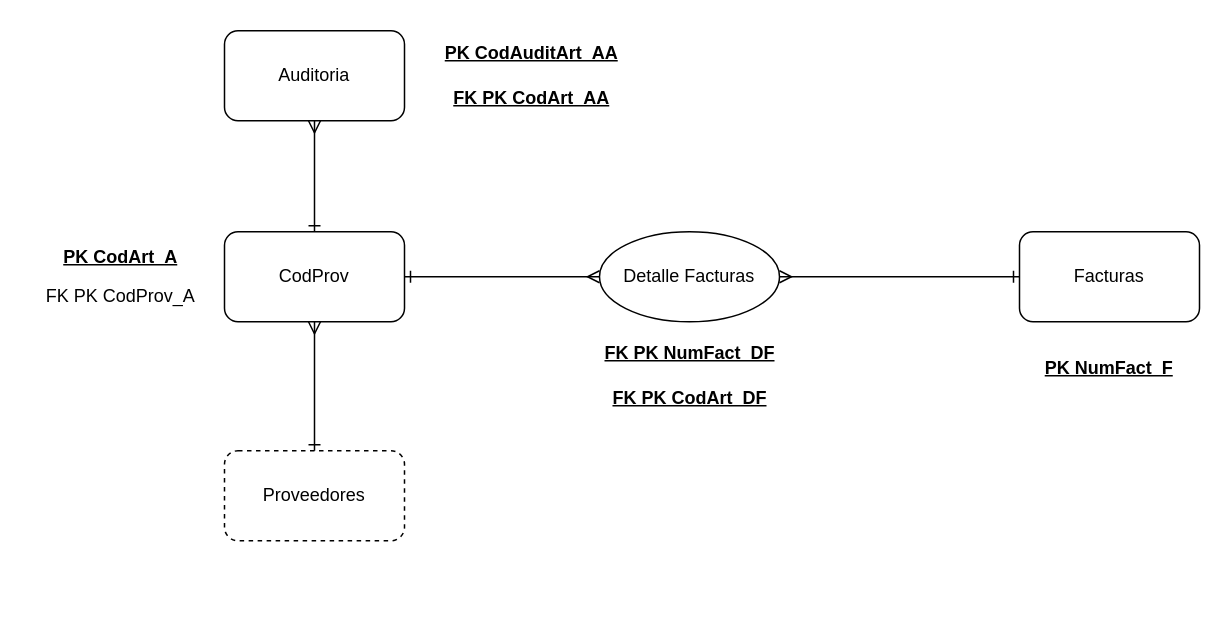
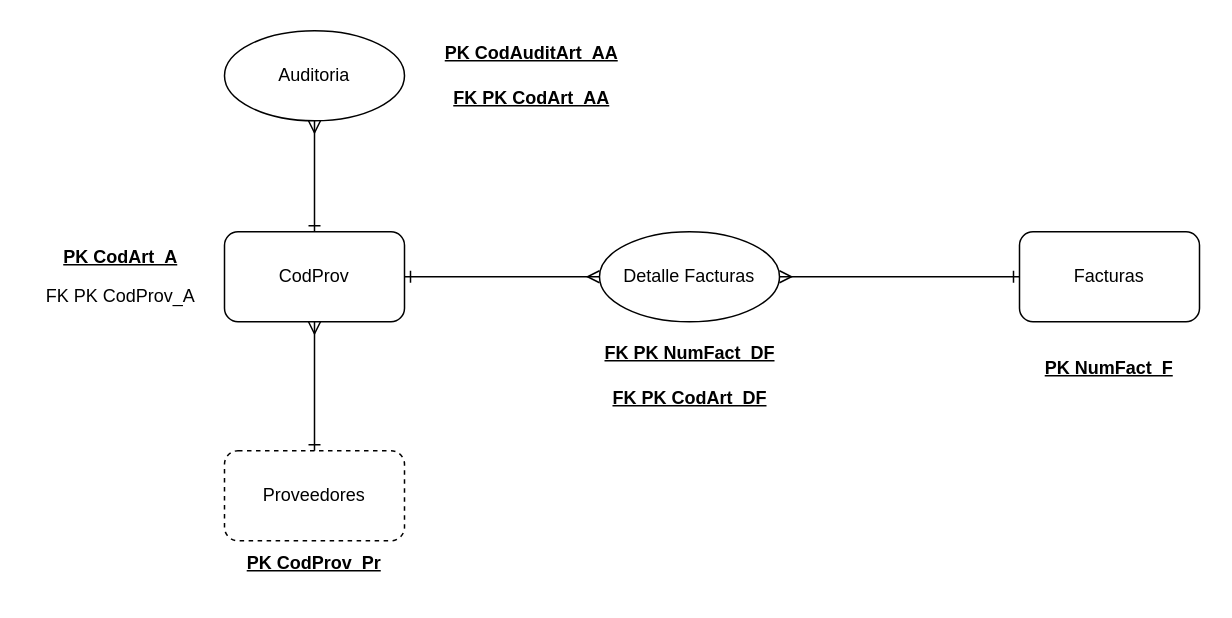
node "Auditoria": shape rounded rectangle -> ellipse
node "PK CodProv_Pr": added
